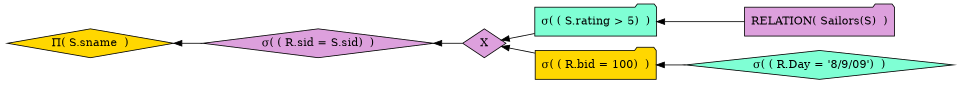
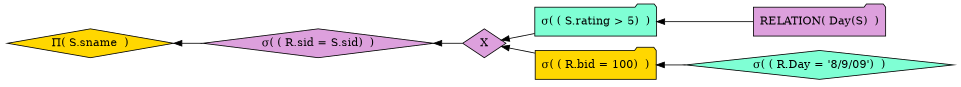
node "RELATION( Sailors(S)  )": label "RELATION( Sailors(S)  )" -> "RELATION( Day(S)  )"
